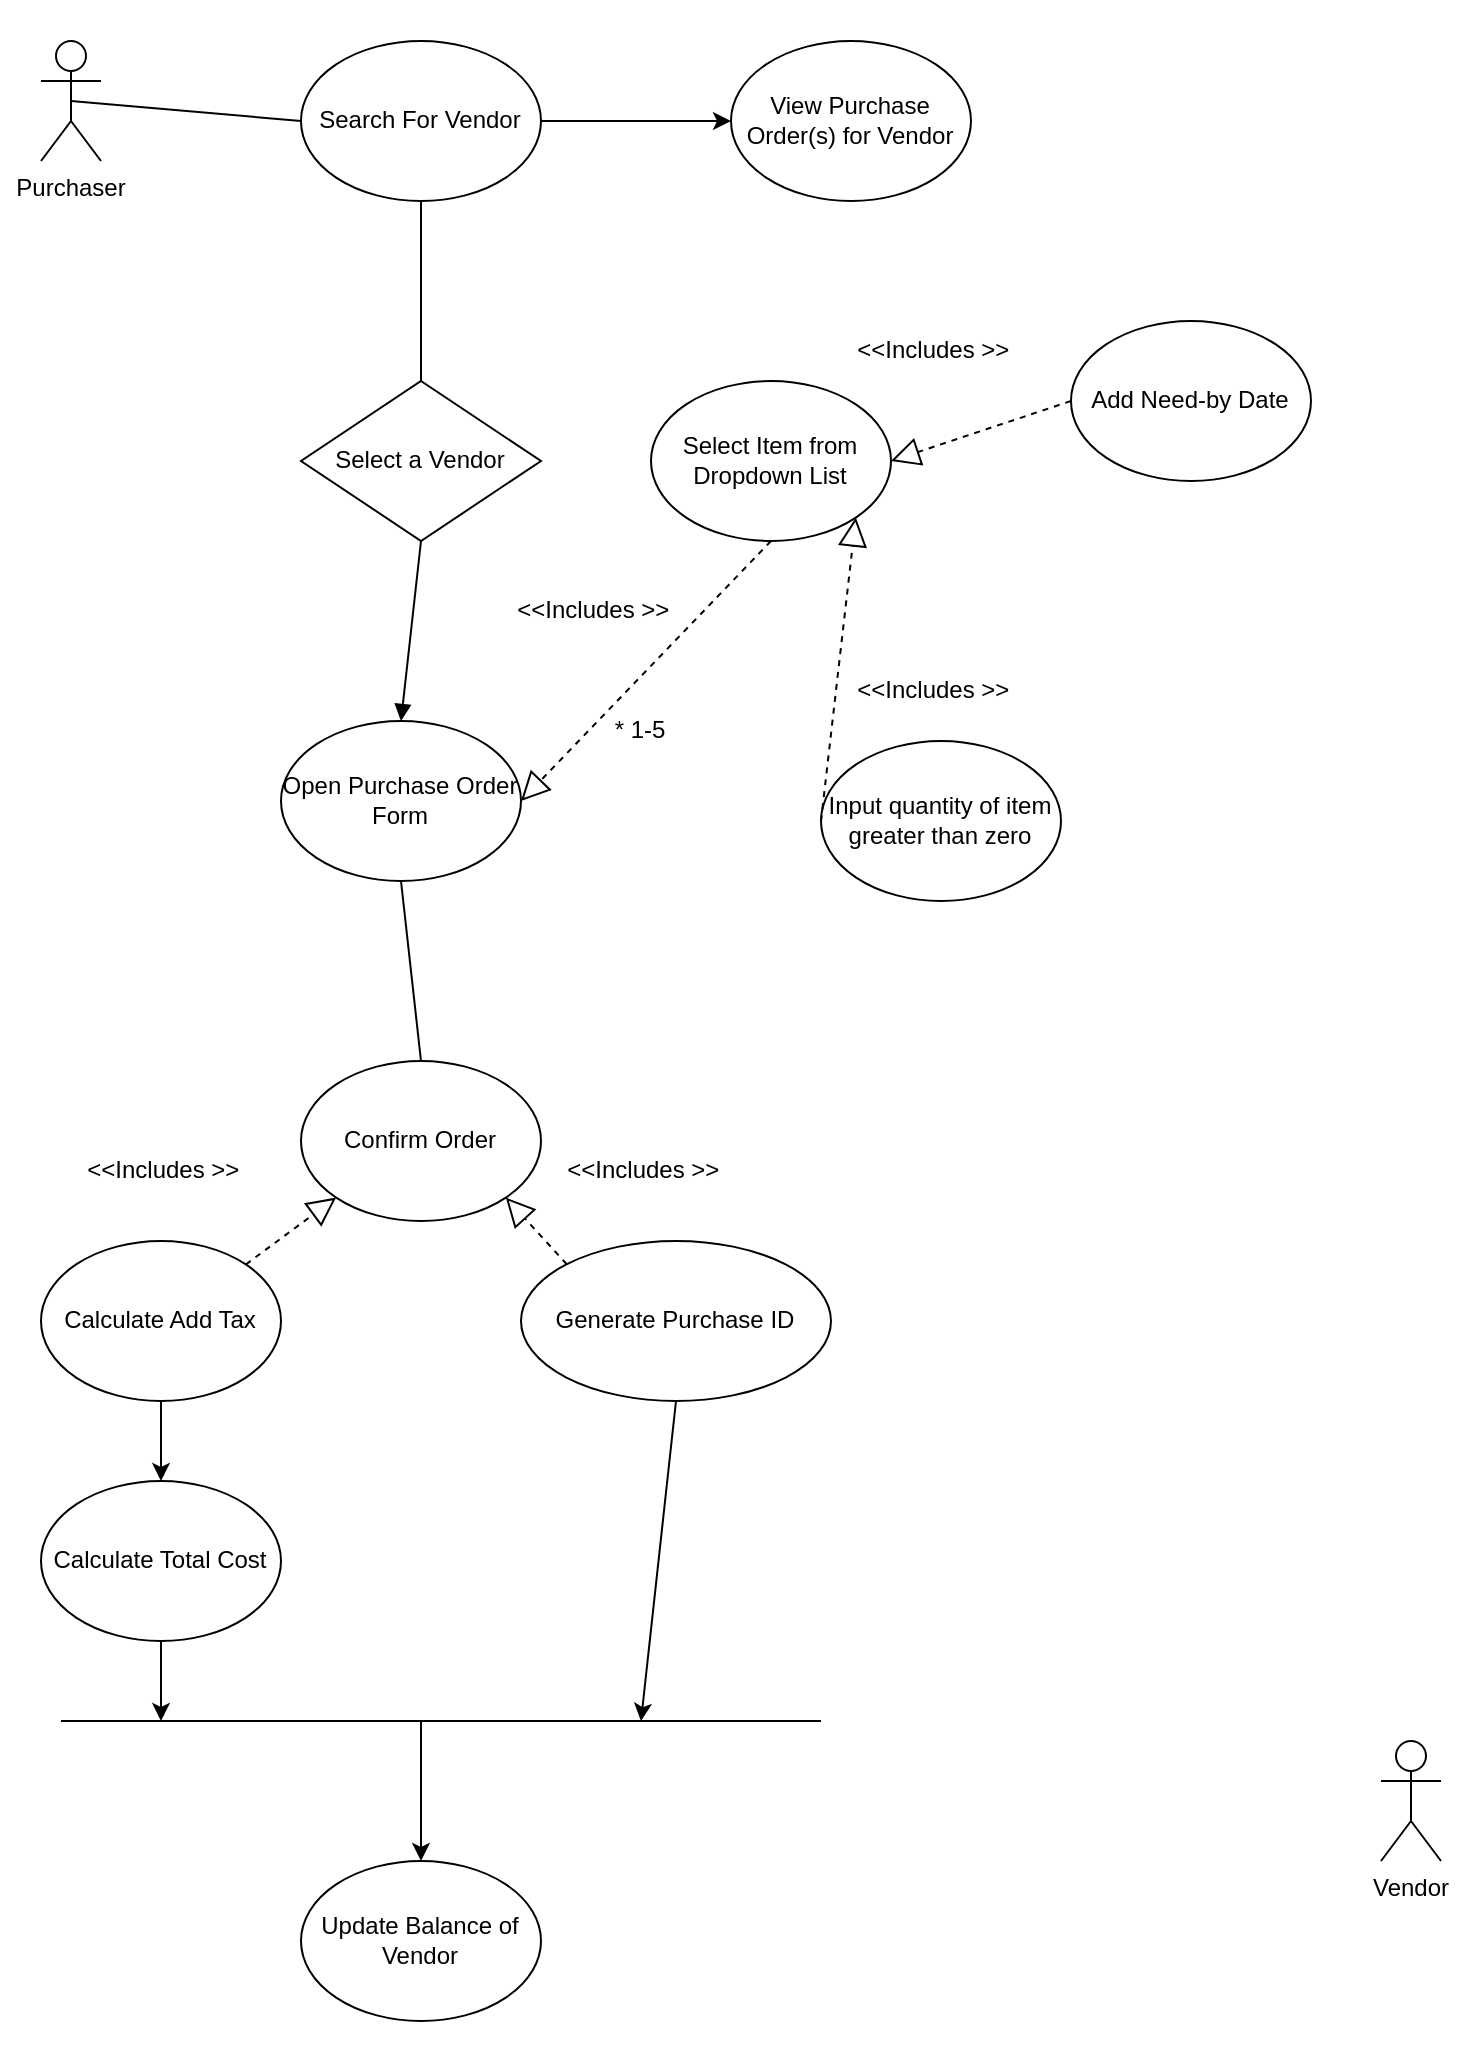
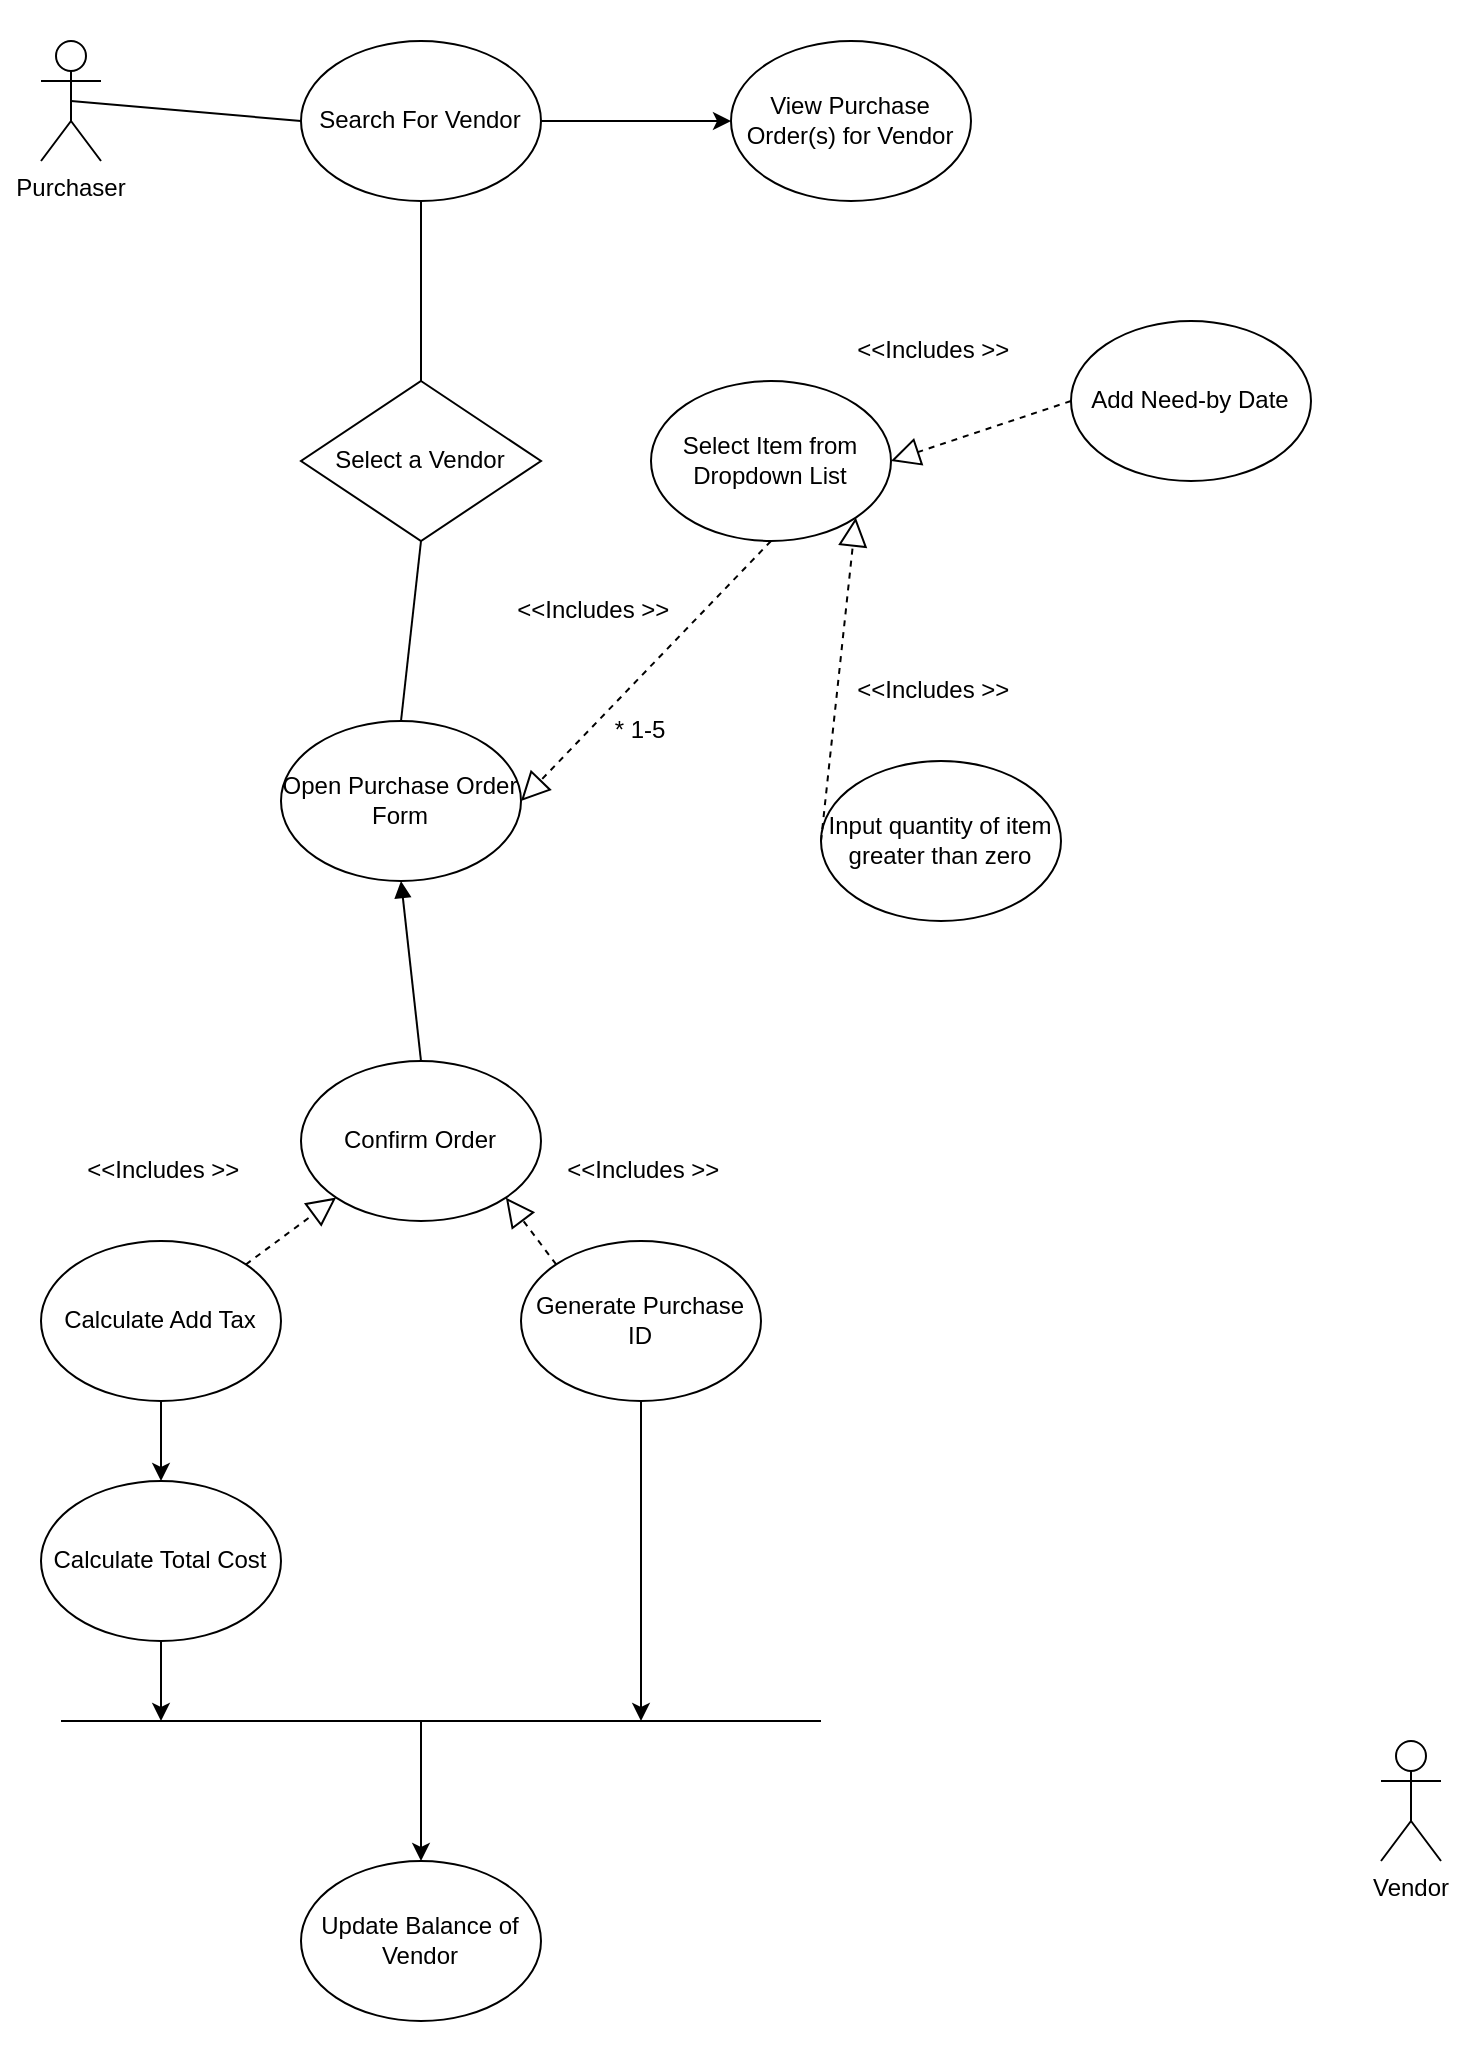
edge "Select a Vendor" -> "Open Purchase Order Form": arrowhead block -> none
node "Input quantity of item greater than zero": moved (941, 821) -> (941, 841)
edge "Open Purchase Order Form" -- "Confirm Order": arrowhead none -> block
node "Generate Purchase ID": size 310x160 -> 240x160
